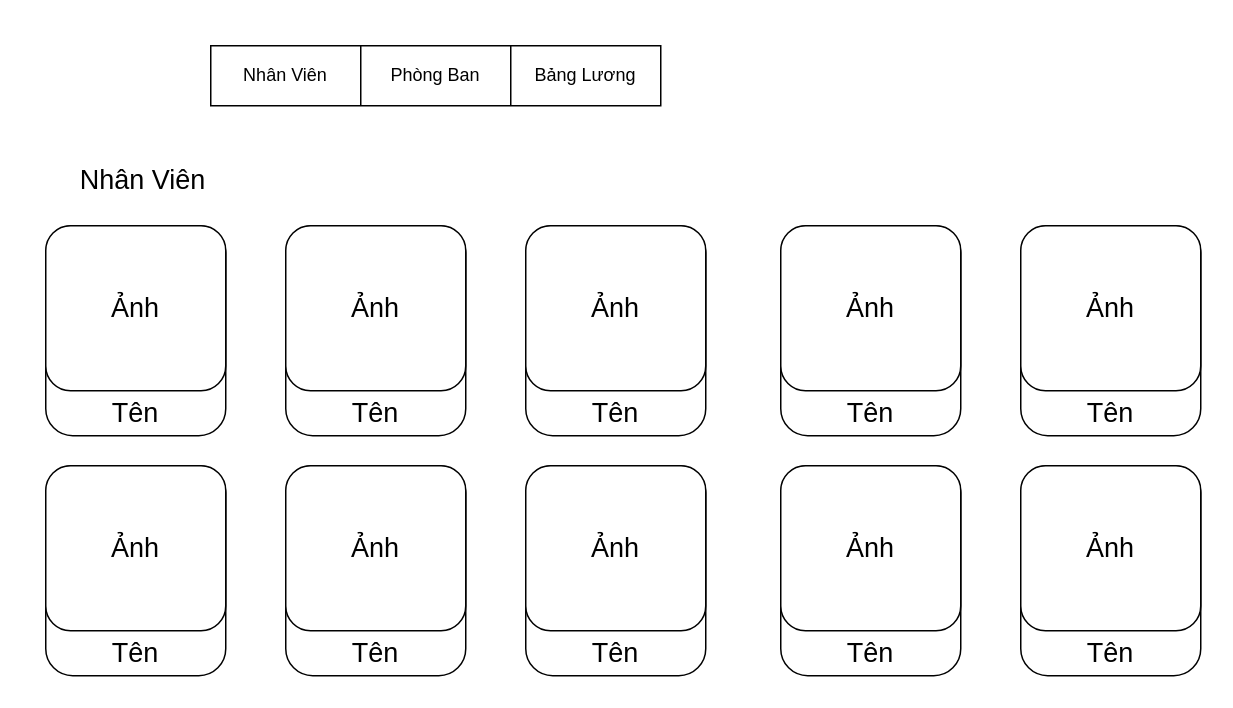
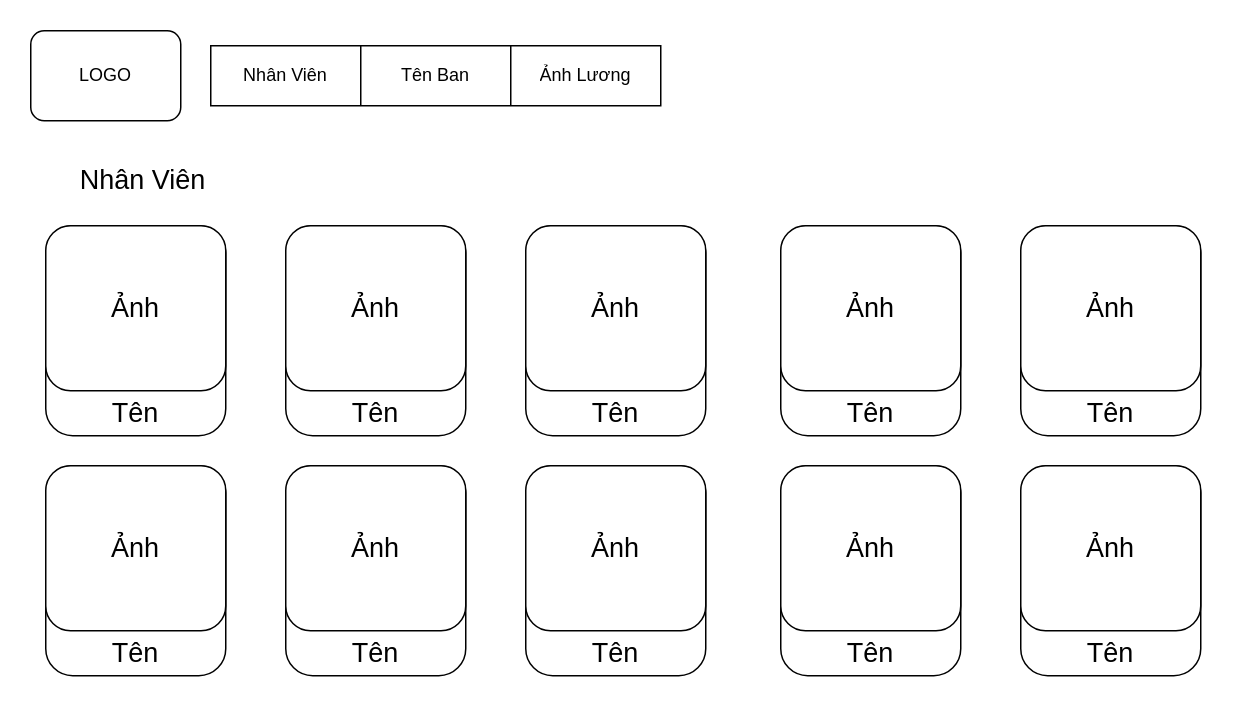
node "LOGO": added
node "Phòng Ban": label "Phòng Ban" -> "Tên Ban"
node "Bảng Lương": label "Bảng Lương" -> "Ảnh Lương"
